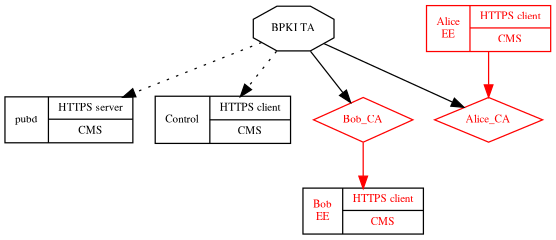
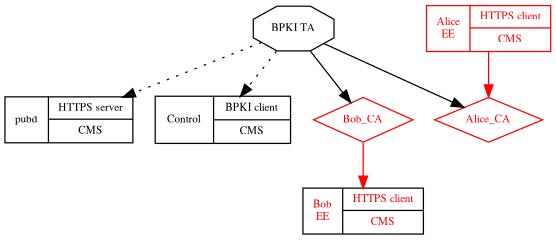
node "Control": text "HTTPS client" -> "BPKI client"
